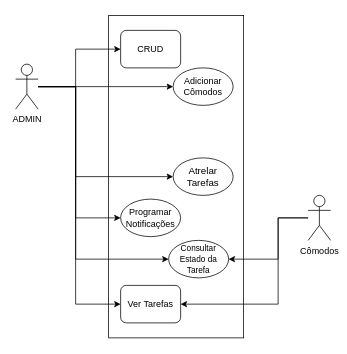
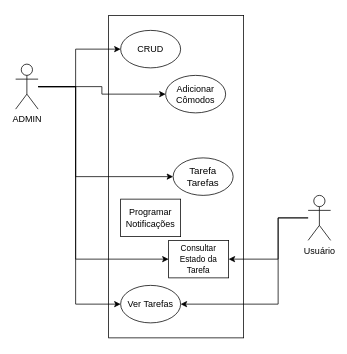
node "CRUD": shape rounded rectangle -> ellipse
node "Adicionar Cômodos": moved (203, 87) -> (195, 94)
node "Atrelar Tarefas": label "Atrelar Tarefas" -> "Tarefa Tarefas"
edge "ADMIN" -> "Programar Notificações": removed
node "Programar Notificações": shape ellipse -> rectangle
node "Cômodos": label "Cômodos" -> "Usuário"
node "Consultar Estado da Tarefa": shape ellipse -> rectangle
node "Ver Tarefas": shape rounded rectangle -> ellipse
